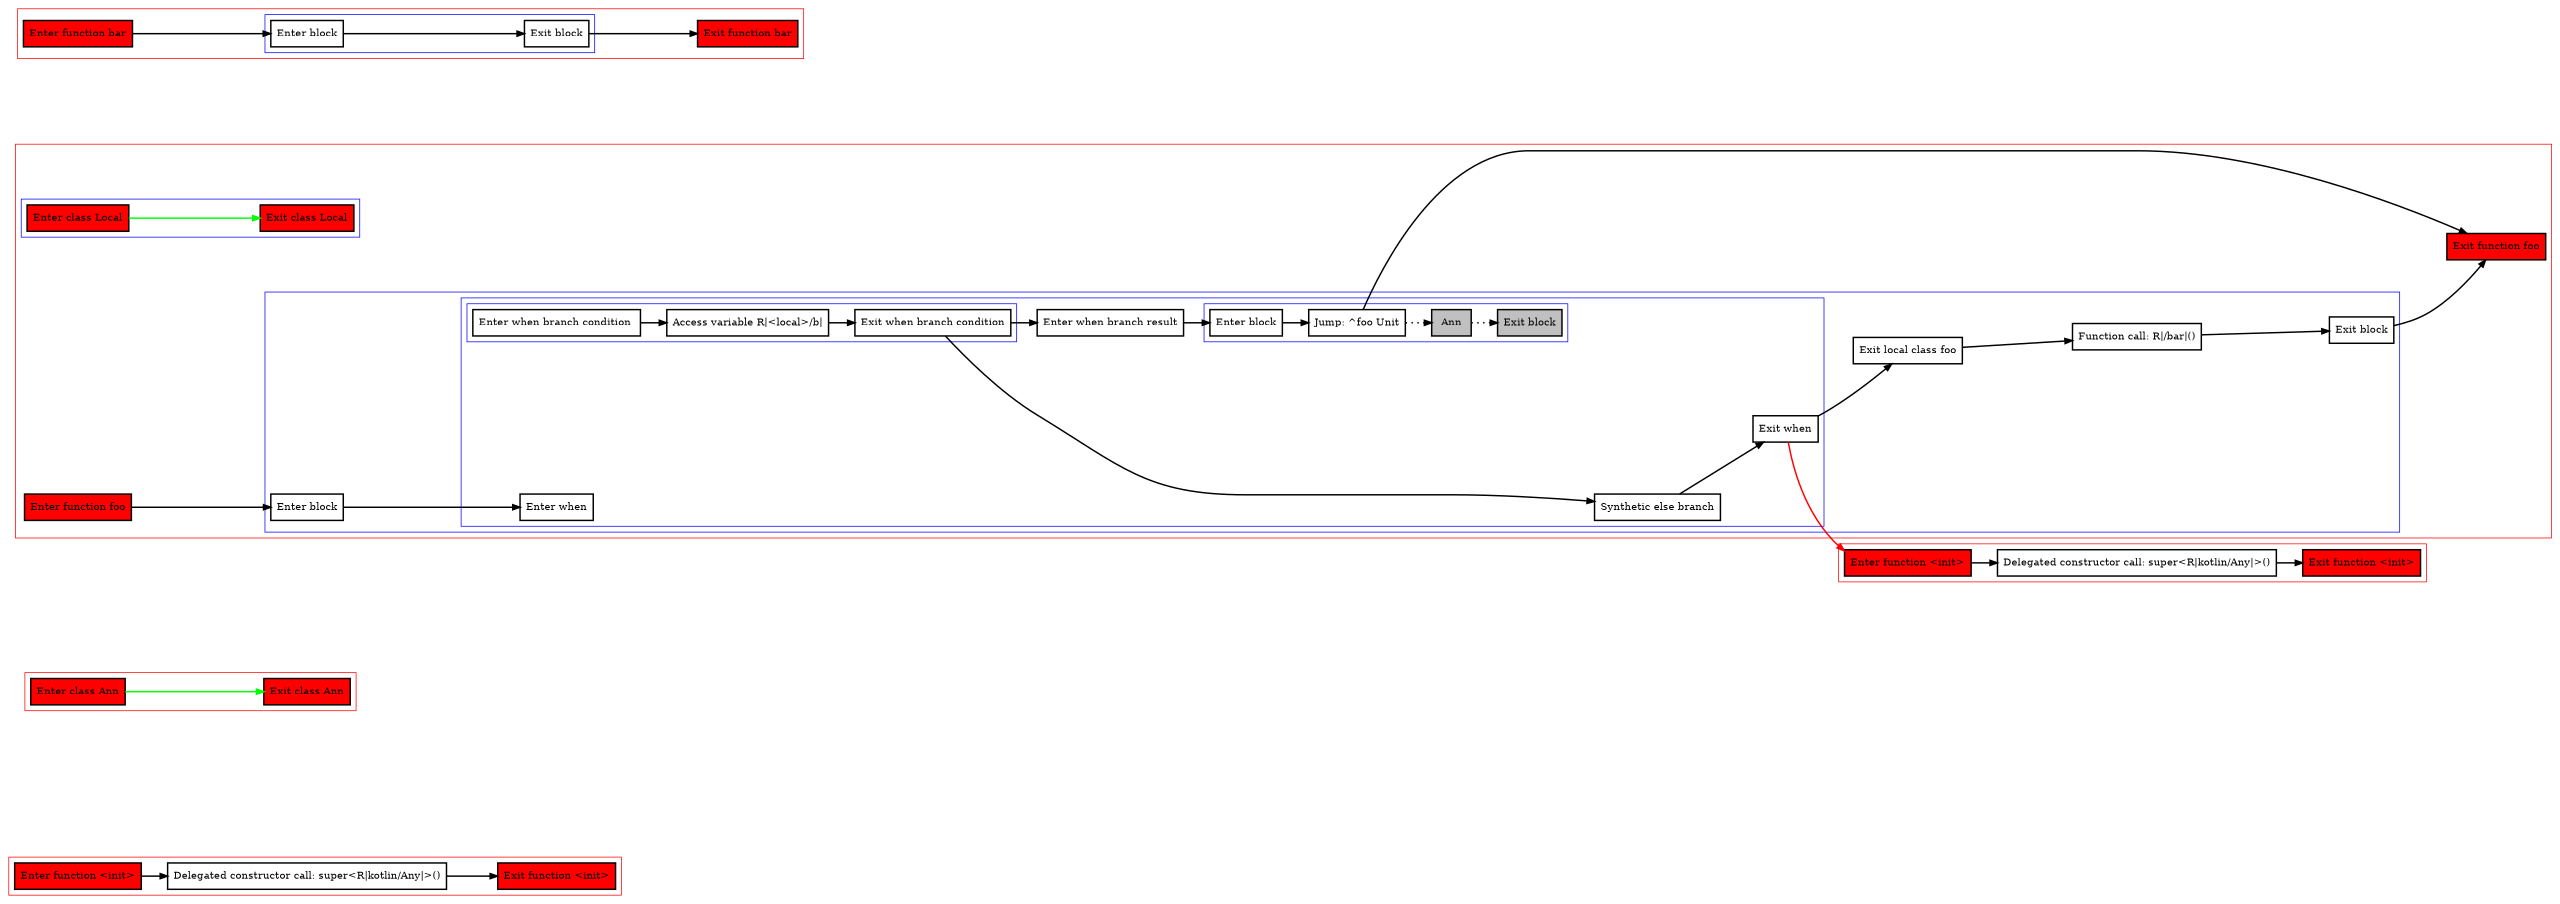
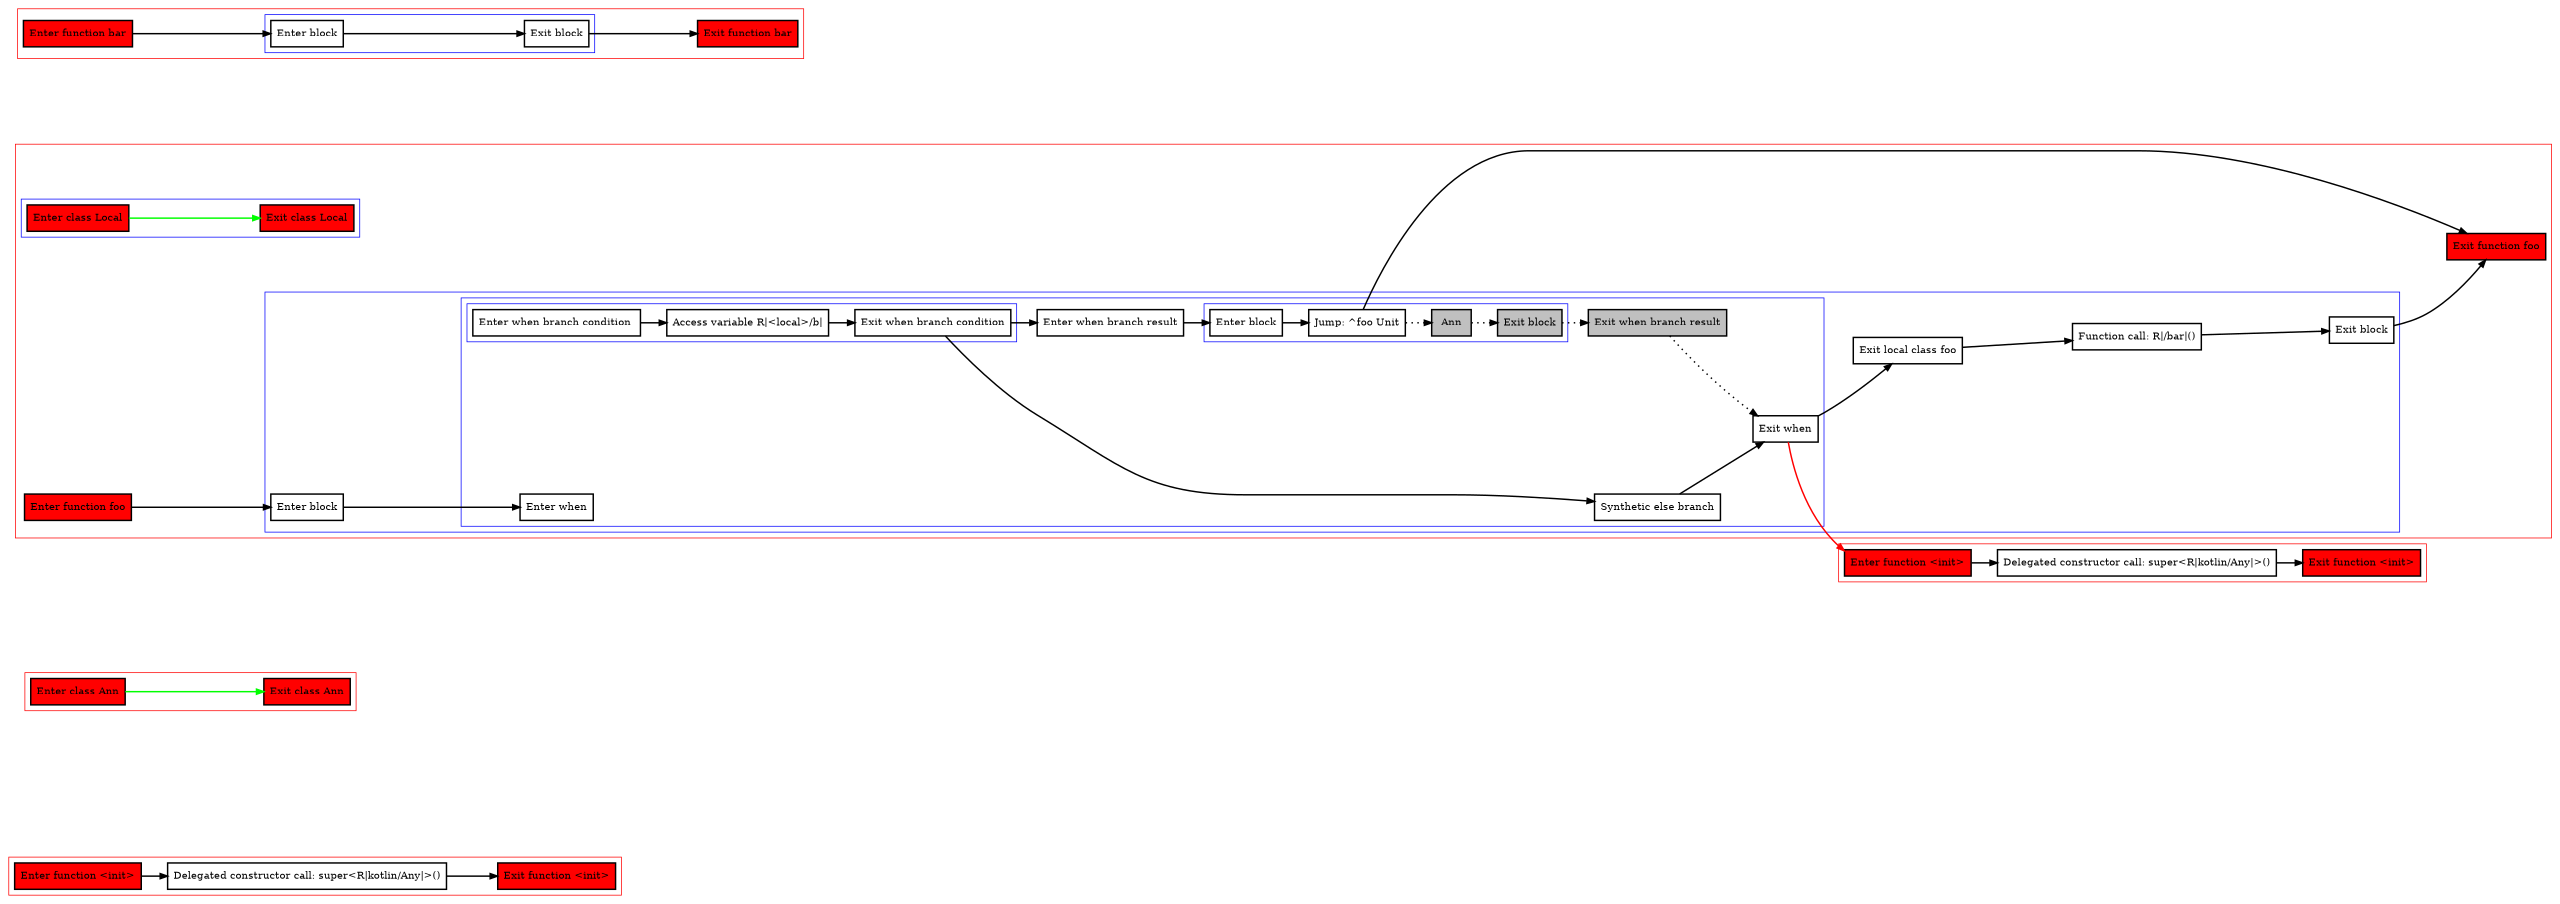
node "Exit when branch result": added
